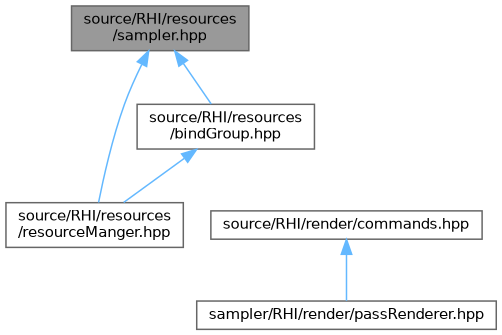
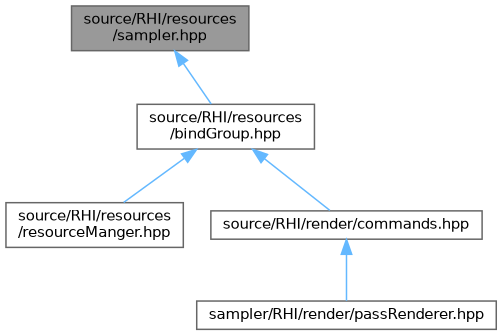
edge "source/RHI/resources /resourceManger.hpp" -> "source/RHI/resources /sampler.hpp": removed
edge "source/RHI/render/commands.hpp" -> "source/RHI/resources /bindGroup.hpp": added
